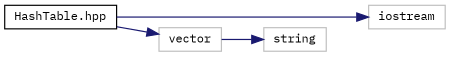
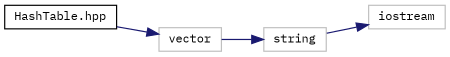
edge "HashTable.hpp" -> "iostream": now "string" -> "iostream"
